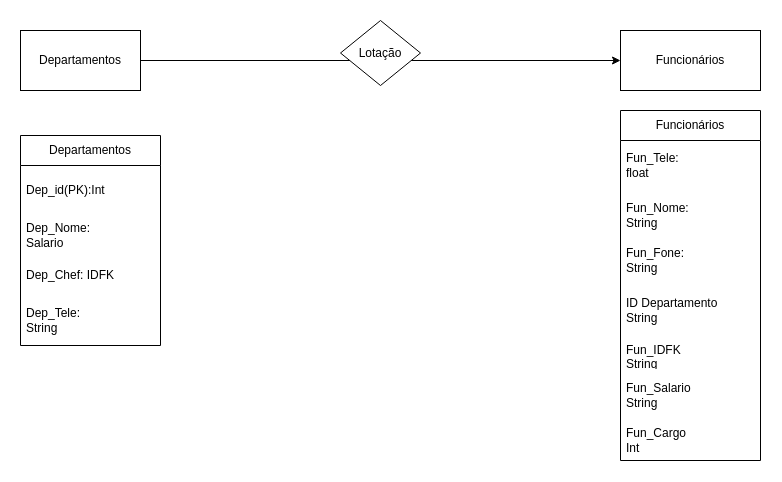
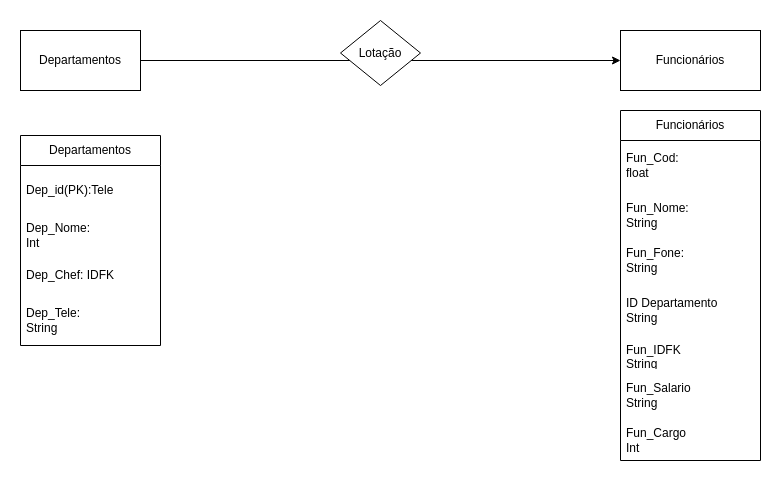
node "Fun_Tele: float": label "Fun_Tele: float" -> "Fun_Cod: float"
node "Dep_id(PK):Int": label "Dep_id(PK):Int" -> "Dep_id(PK):Tele"
node "Dep_Nome: Salario": label "Dep_Nome: Salario" -> "Dep_Nome: Int"
